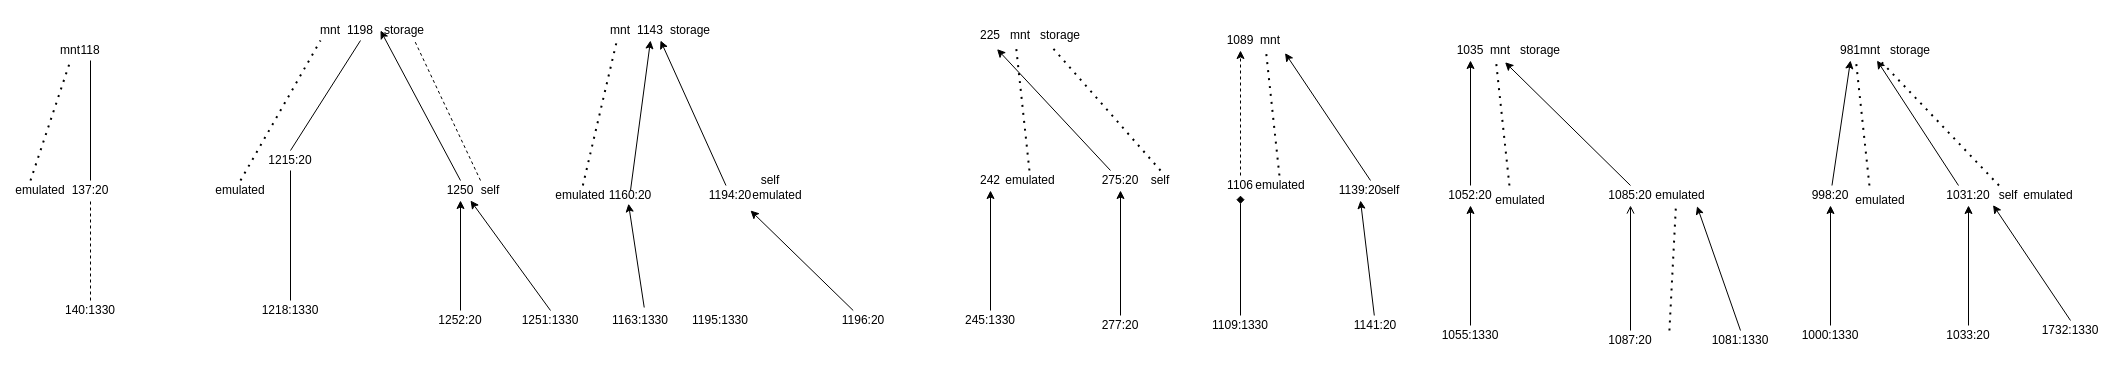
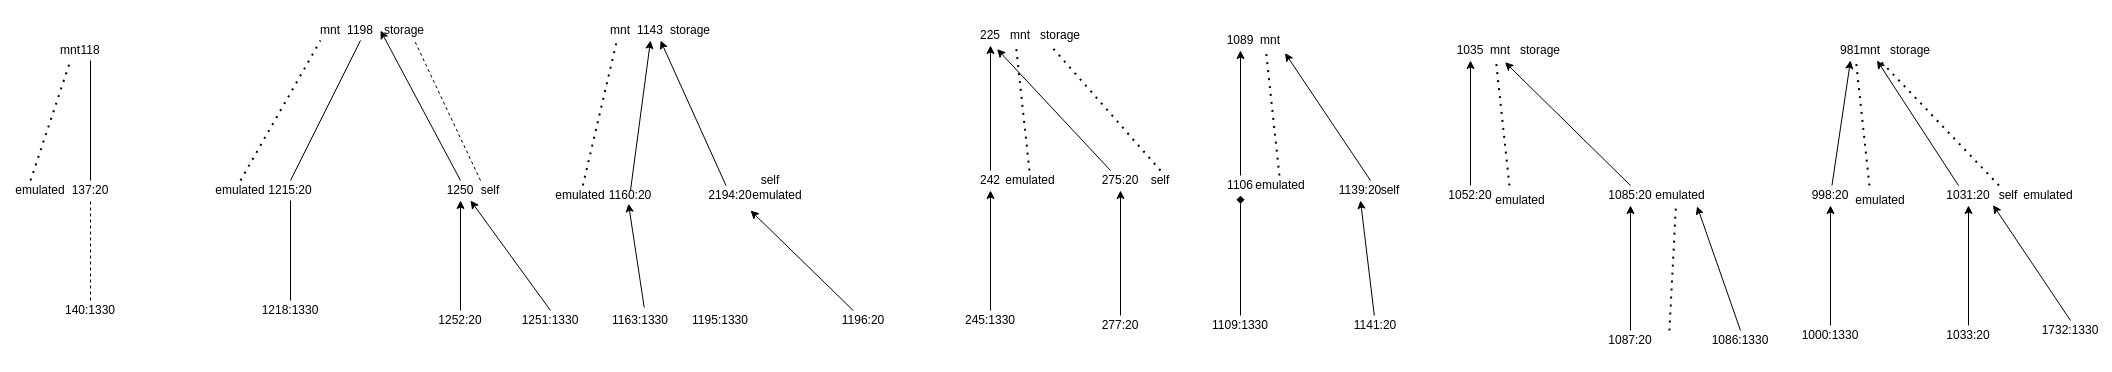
edge "242" -> "225": added
edge "1106" -> "1089": style dashed -> solid
node "1215:20": moved (291, 161) -> (291, 191)
node "1194:20": label "1194:20" -> "2194:20"
edge "1087:20" -> "1085:20": arrowhead open -> classic
edge "1055:1330" -> "1052:20": removed
node "1055:1330": removed
node "1081:1330": label "1081:1330" -> "1086:1330"
